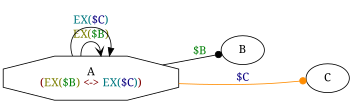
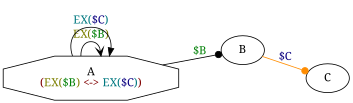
edge "A" -> "C": now "B" -> "C"
